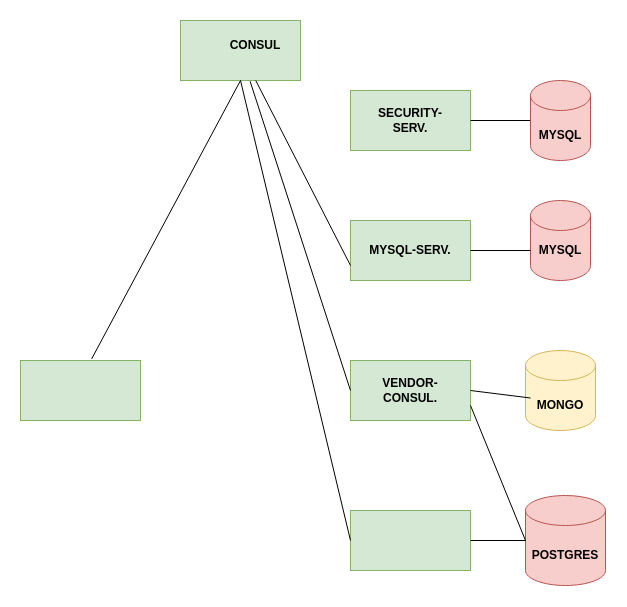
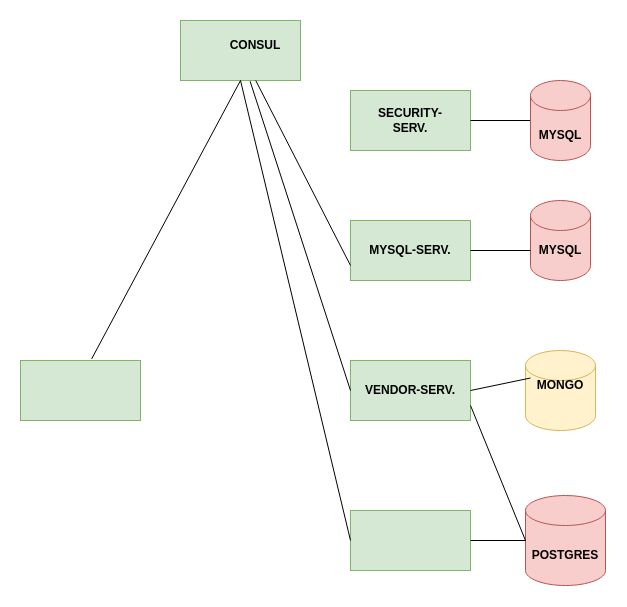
node "VENDOR-CONSUL.": label "VENDOR-CONSUL." -> "VENDOR-SERV."
node "MONGO": moved (561, 406) -> (561, 386)
